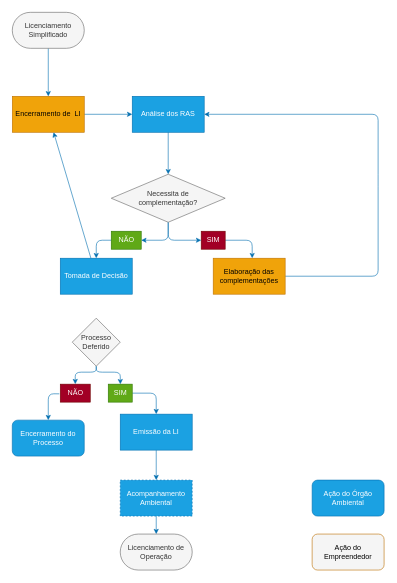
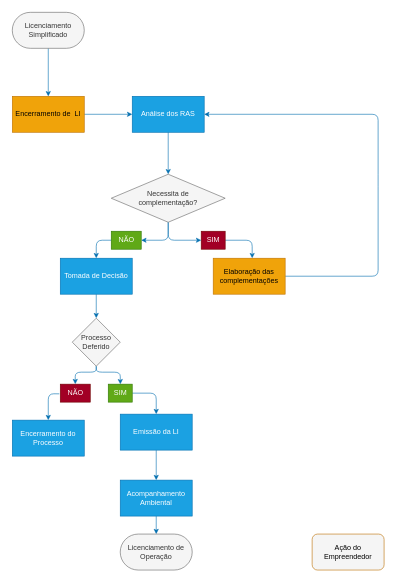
edge "Tomada de Decisão" -> "Encerramento de LI": now "Tomada de Decisão" -> "Processo Deferido"
node "Encerramento do Processo": shape rounded rectangle -> rectangle
node "Acompanhamento Ambiental": style dashed -> solid
node "Ação do Órgão Ambiental": removed
